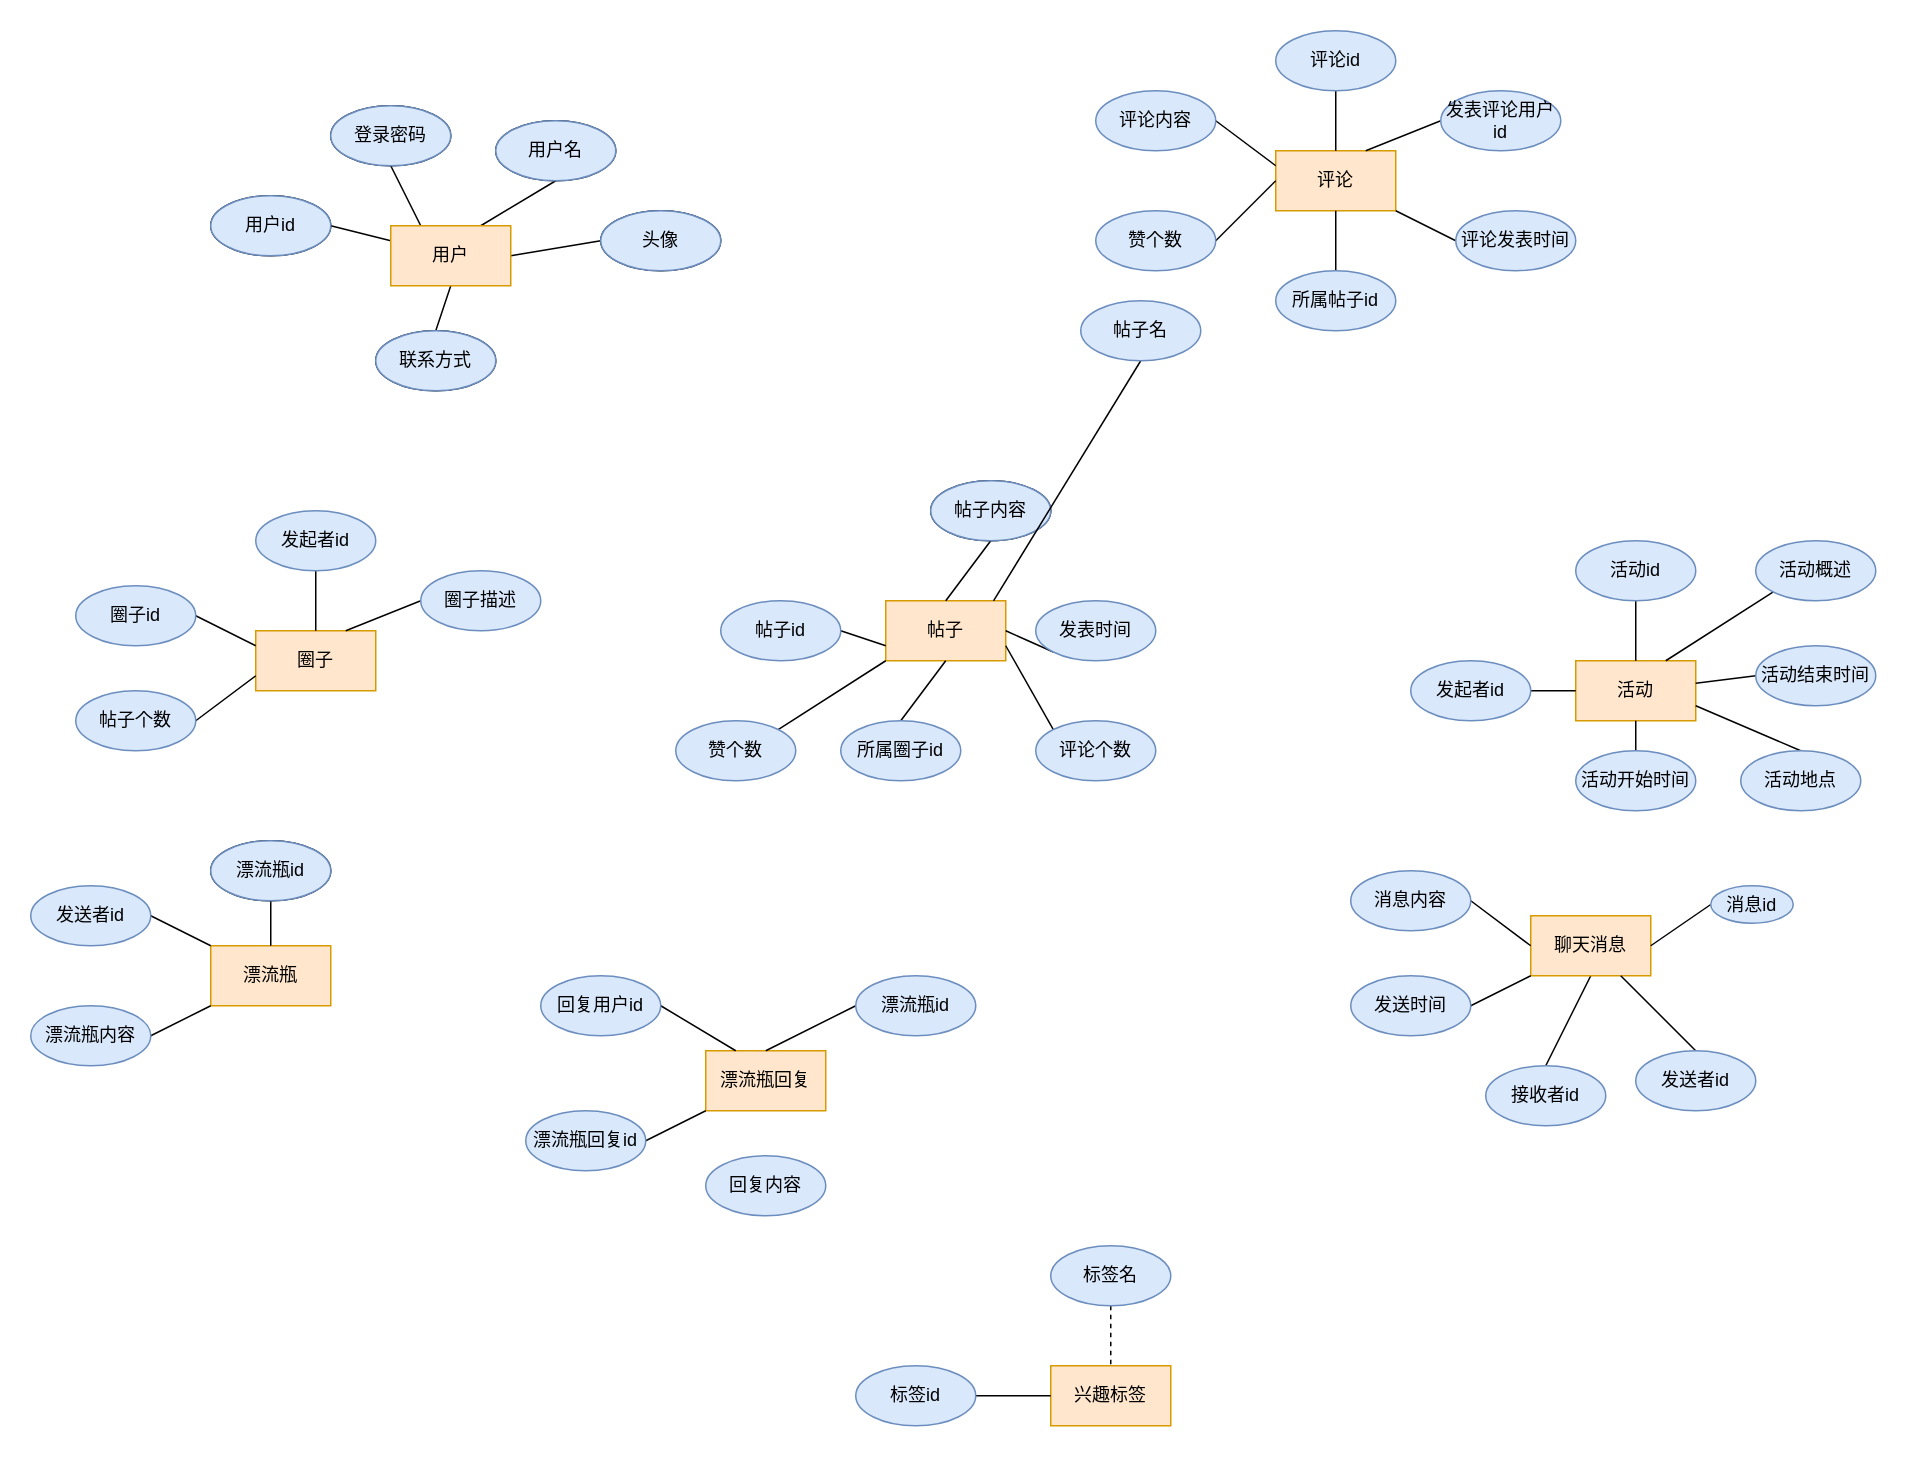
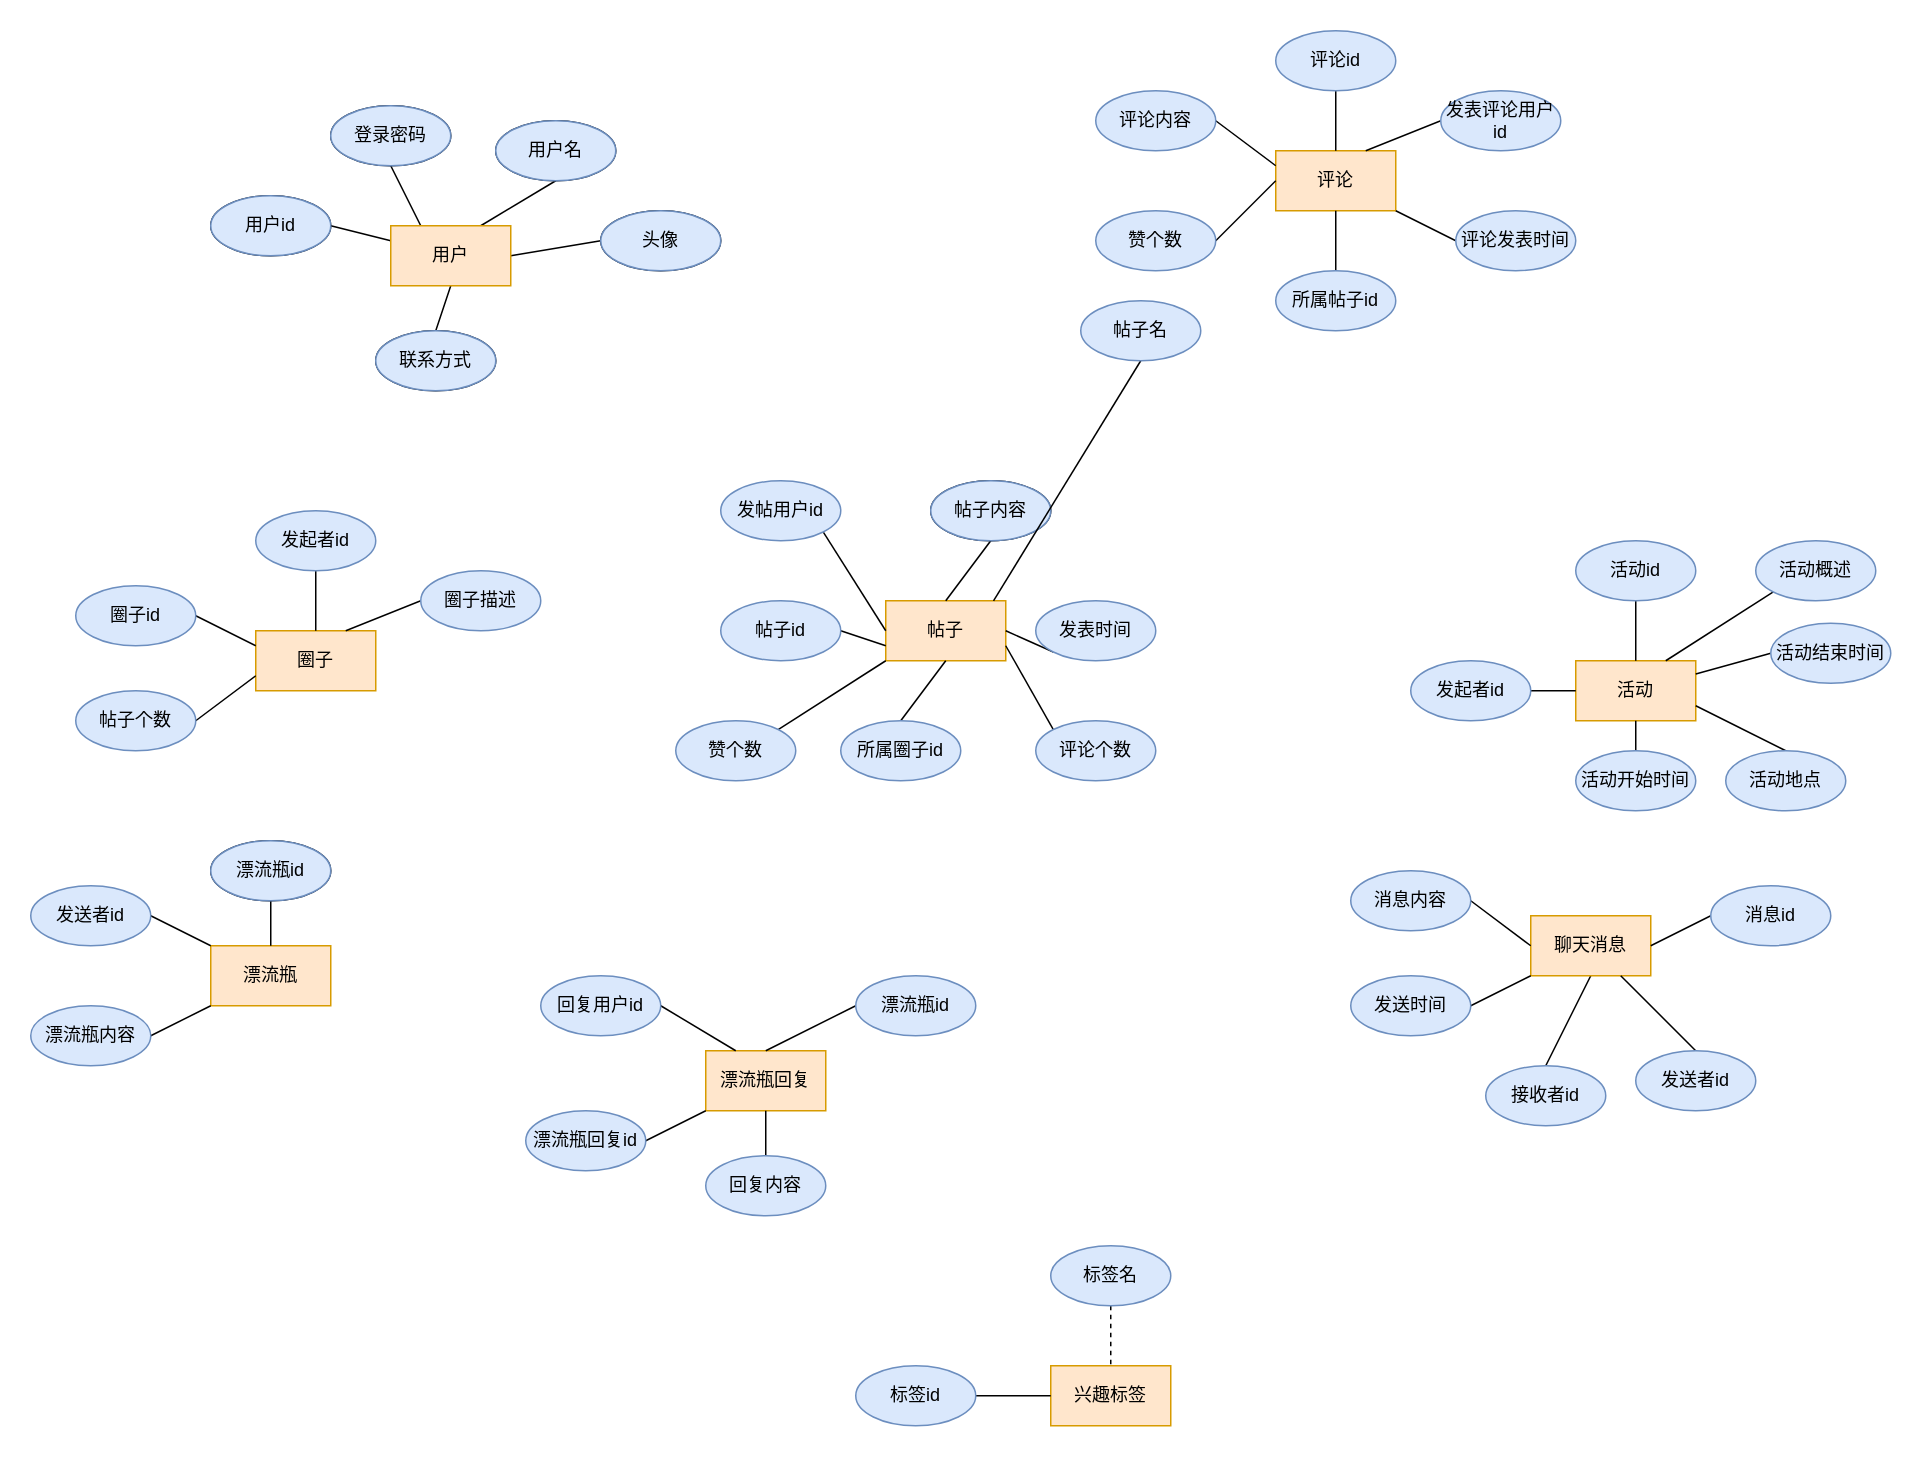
node "发帖用户id": added
edge "发帖用户id" -- "帖子": added
node "活动结束时间": moved (1816, 676) -> (1831, 653)
node "活动地点": moved (1801, 781) -> (1786, 781)
node "消息id": size 83x38 -> 120x60
edge "漂流瓶回复" -- "回复内容": added
